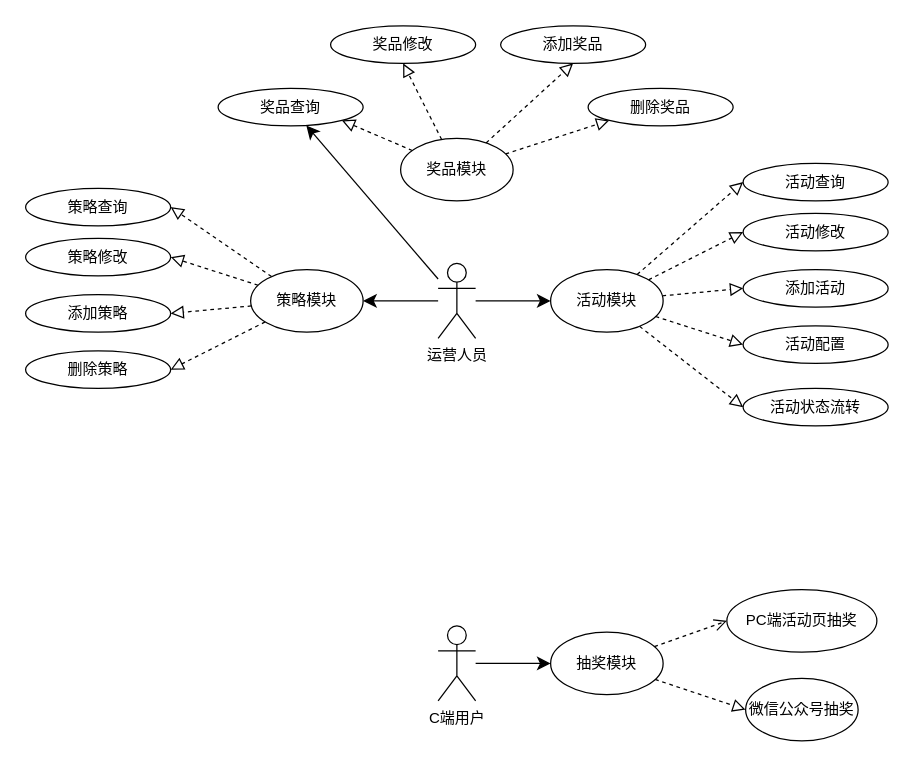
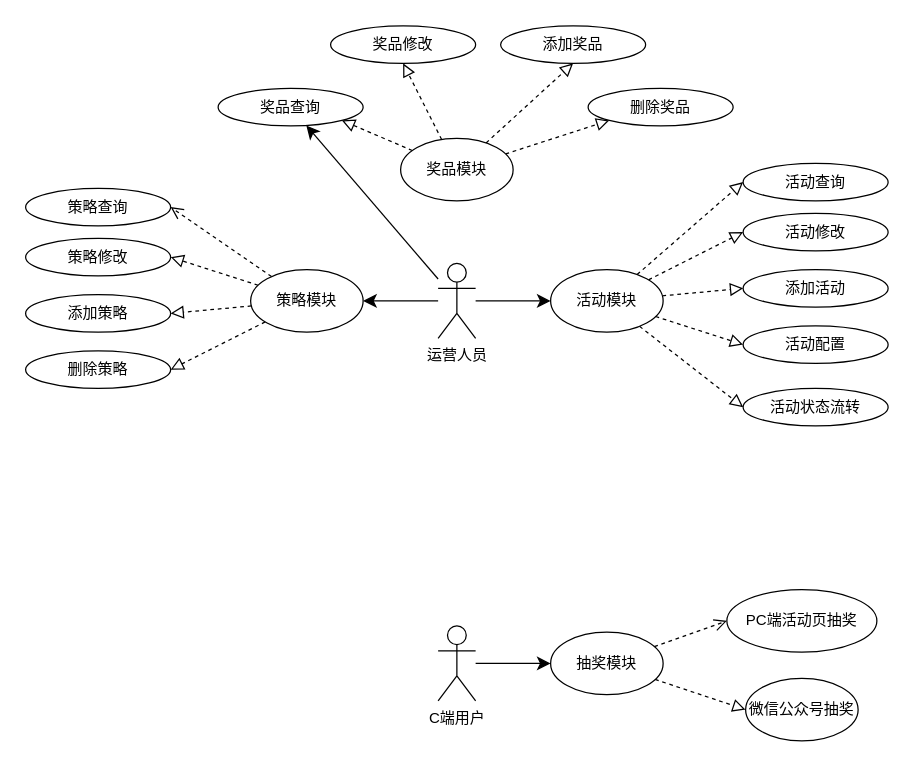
edge "策略模块" -> "策略查询": arrowhead block -> open
